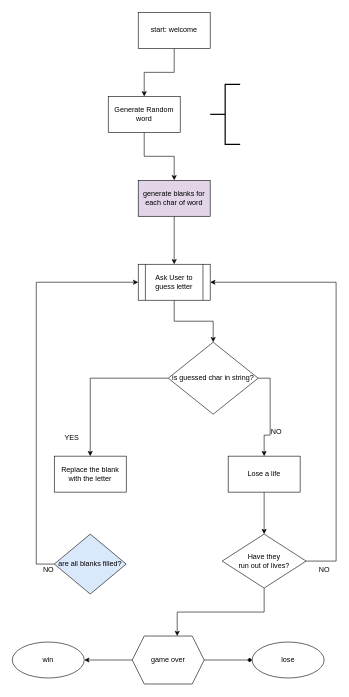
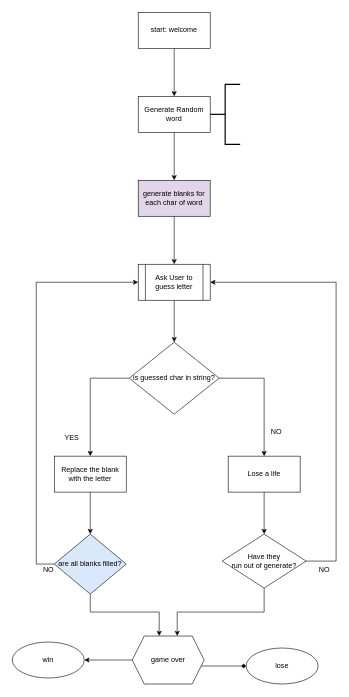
node "Generate Random word": moved (144, 114) -> (174, 114)
node "is guessed char in string?": moved (213, 378) -> (174, 378)
edge "Replace the blank with the letter" -> "are all blanks filled?": added
node "Have they run out of lives?": label "Have they run out of lives?" -> "Have they run out of generate?"
edge "are all blanks filled?" -> "game over": added
node "lose": moved (288, 660) -> (282, 666)
